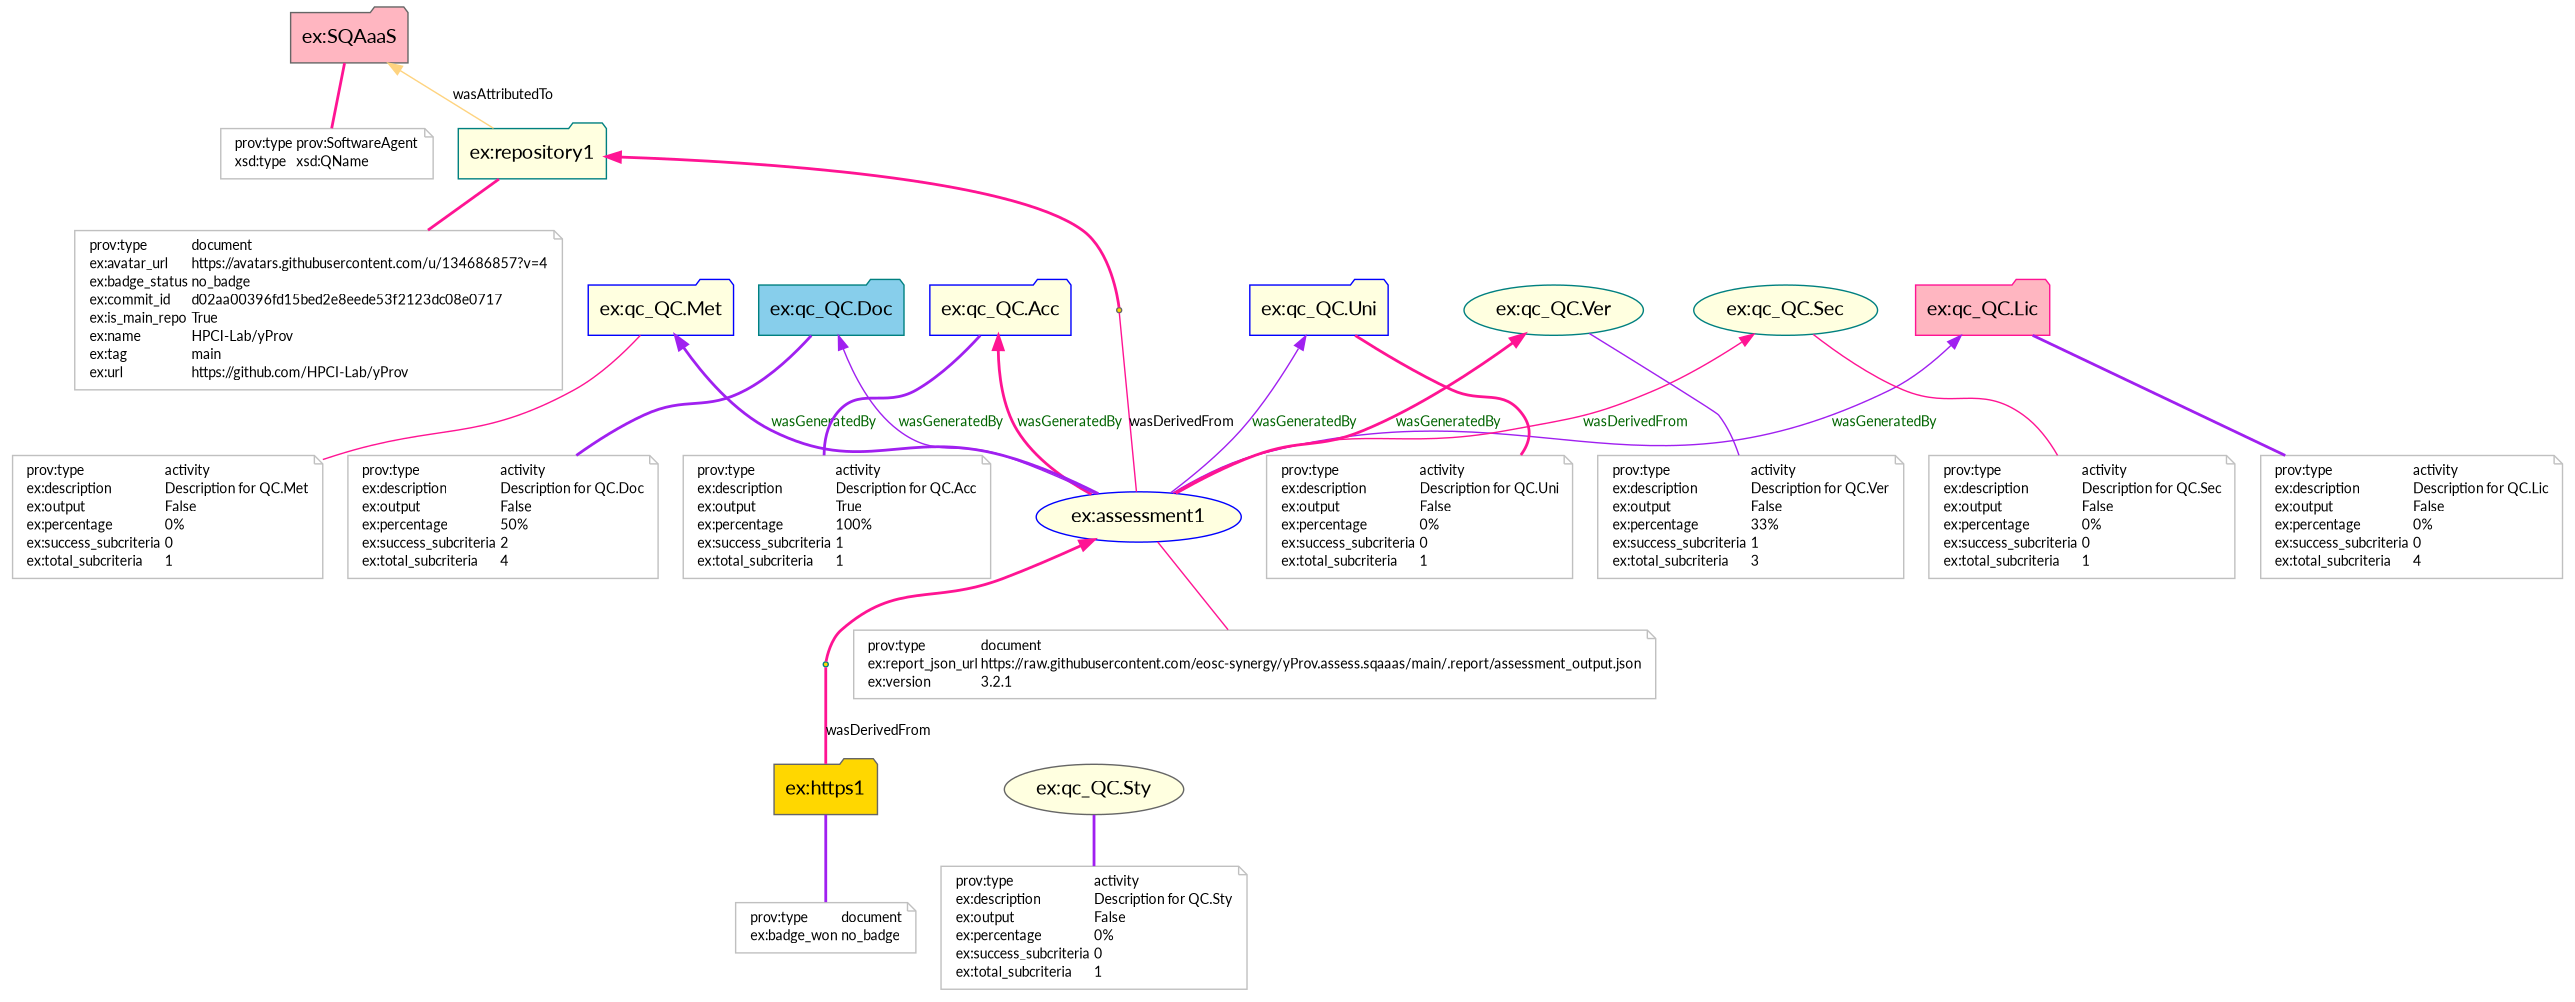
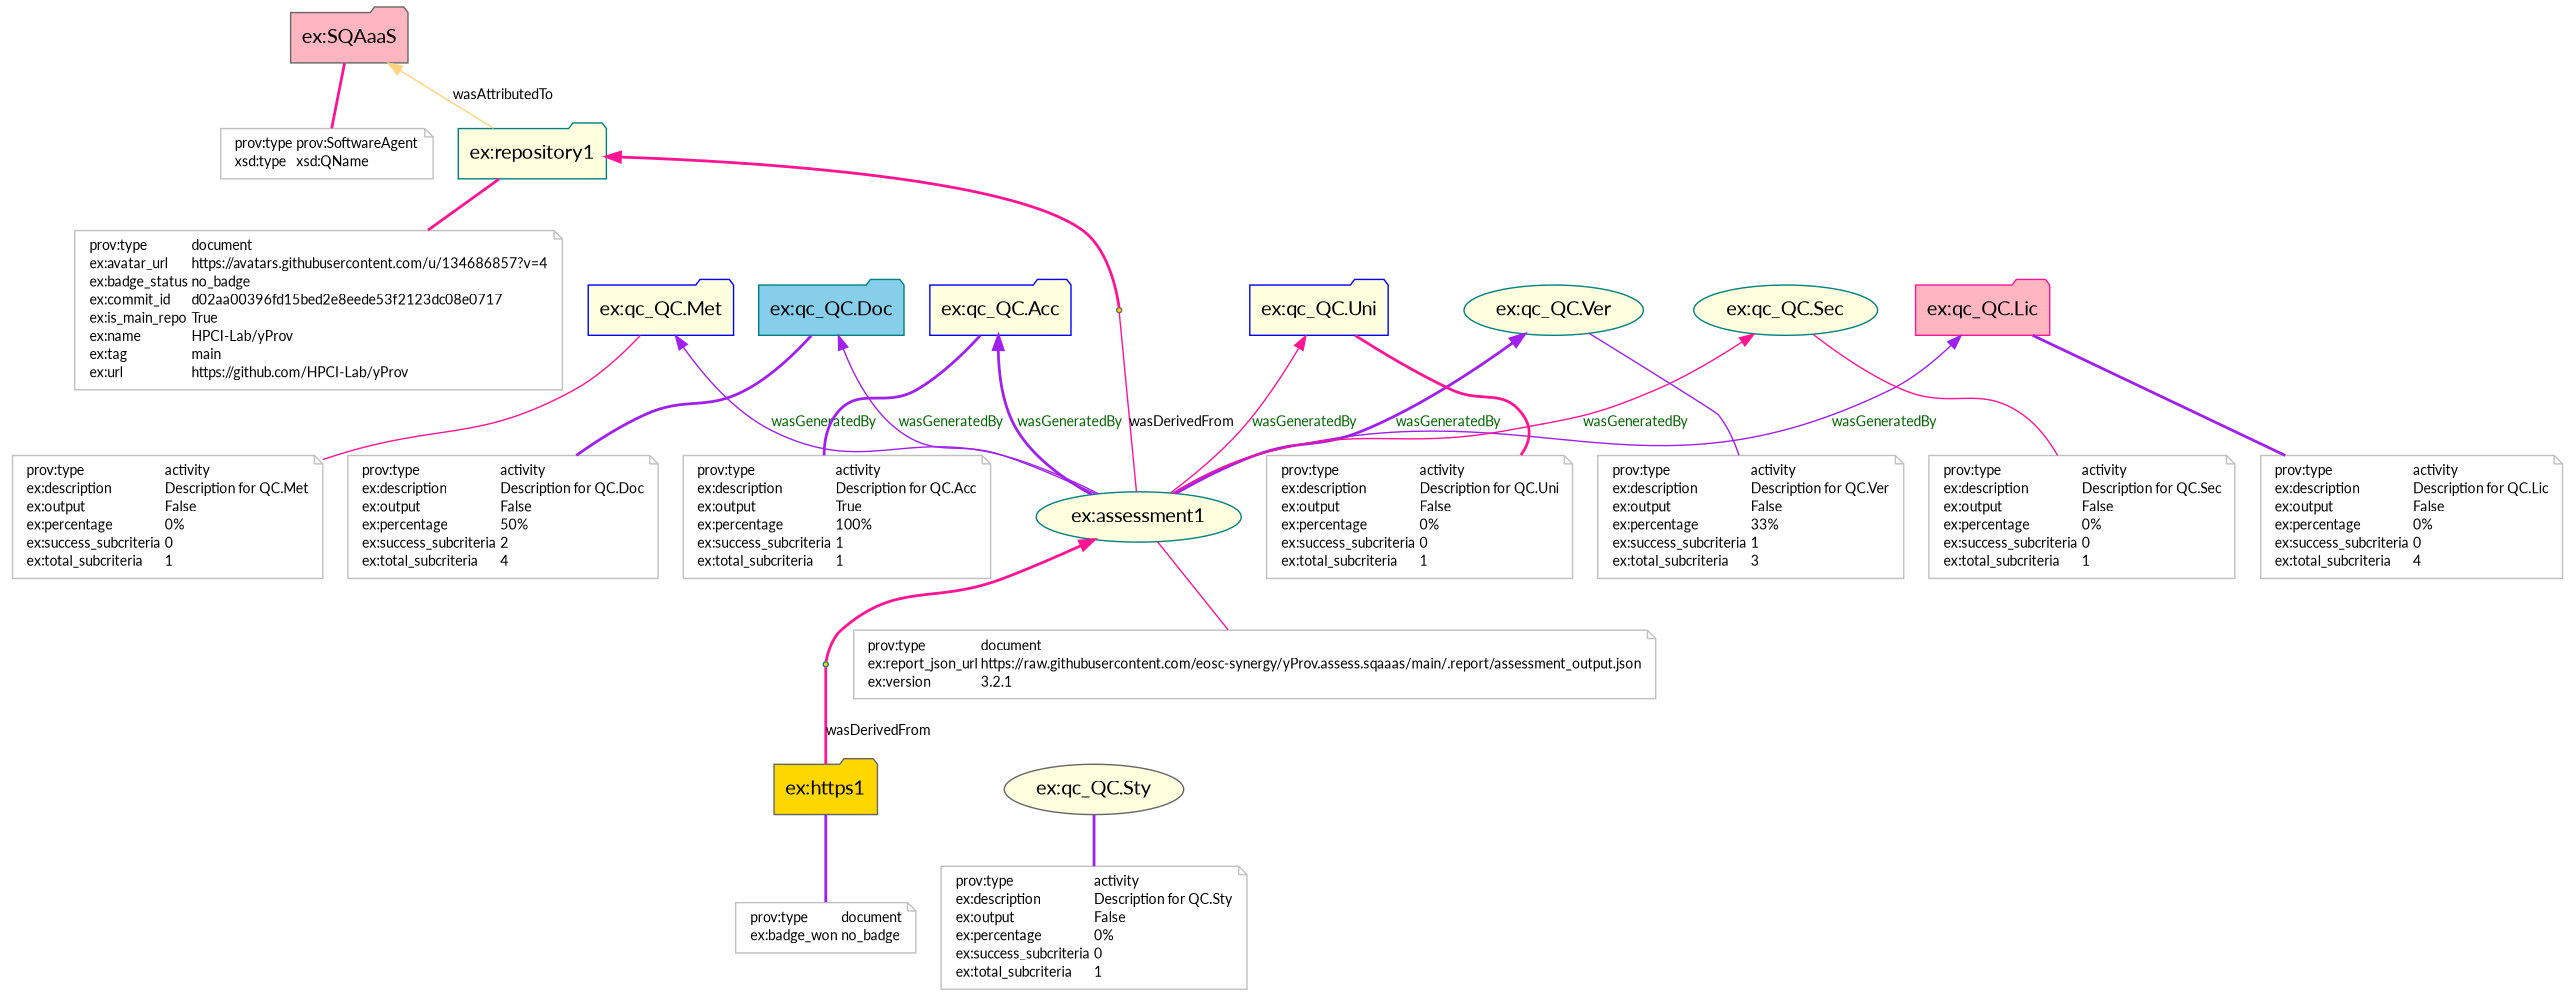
edge "ex:assessment1" -> "ex:qc_QC.Sec": label "wasDerivedFrom" -> "wasGeneratedBy"
edge "ex:assessment1" -> "ex:qc_QC.Ver": color deeppink -> purple
edge "ex:assessment1" -> "ex:qc_QC.Uni": color purple -> deeppink
edge "ex:assessment1" -> "ex:qc_QC.Acc": color deeppink -> purple
edge "ex:assessment1" -> "ex:qc_QC.Met": style bold -> solid
node "ex:assessment1": color blue -> teal
